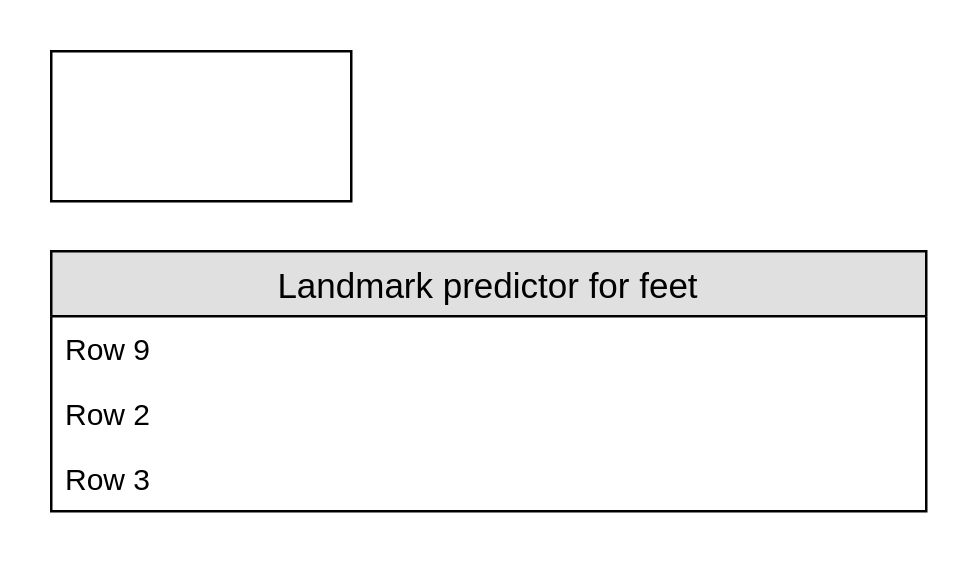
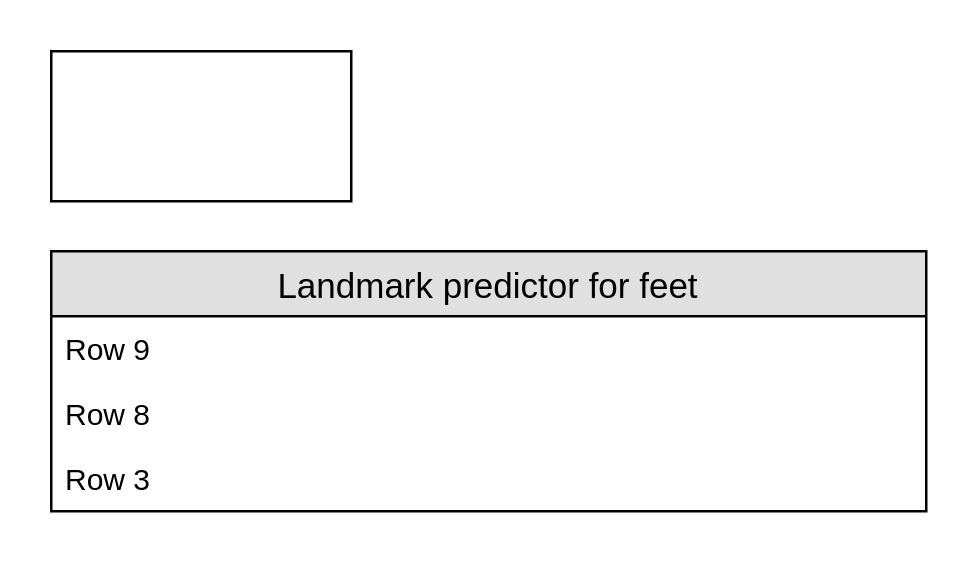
node "Row 2": label "Row 2" -> "Row 8"
